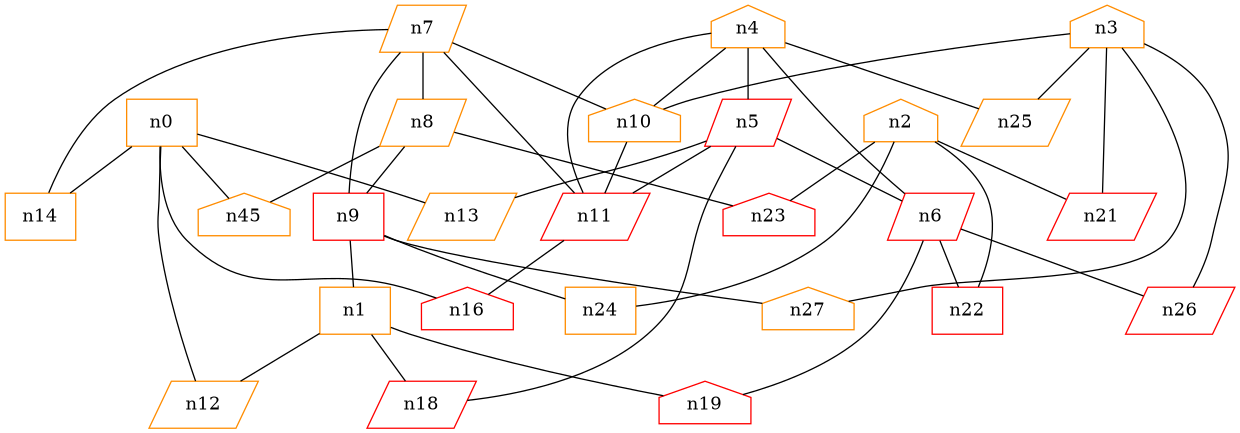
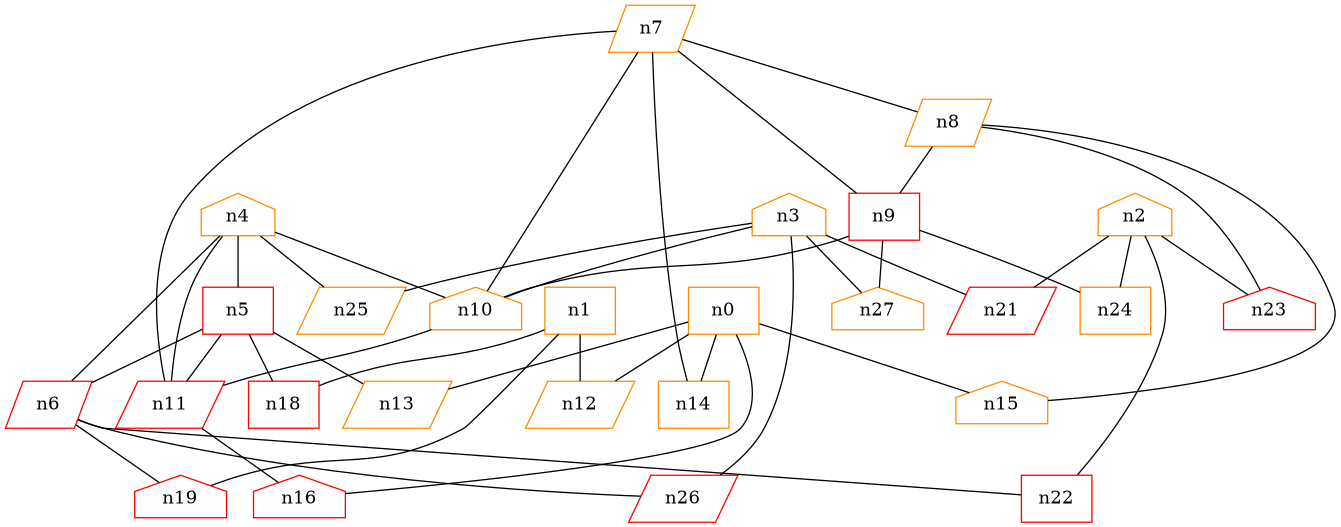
node "n5": shape parallelogram -> box
node "n45": label "n45" -> "n15"
edge "n9" -- "n1": now "n9" -- "n10"
node "n18": shape parallelogram -> box
